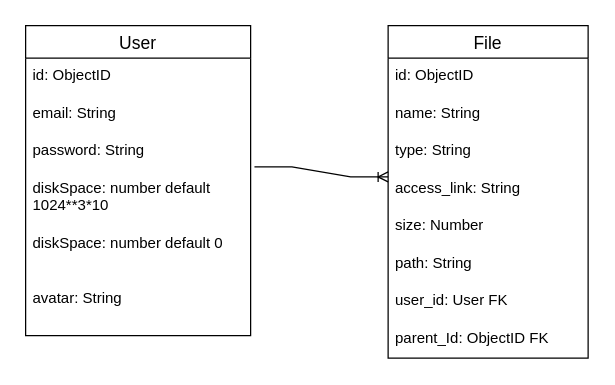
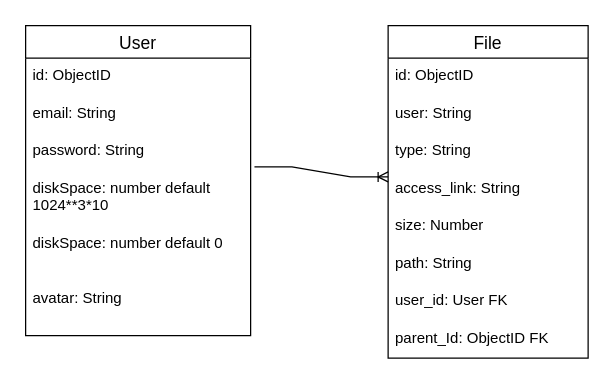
node "name: String": label "name: String" -> "user: String"
